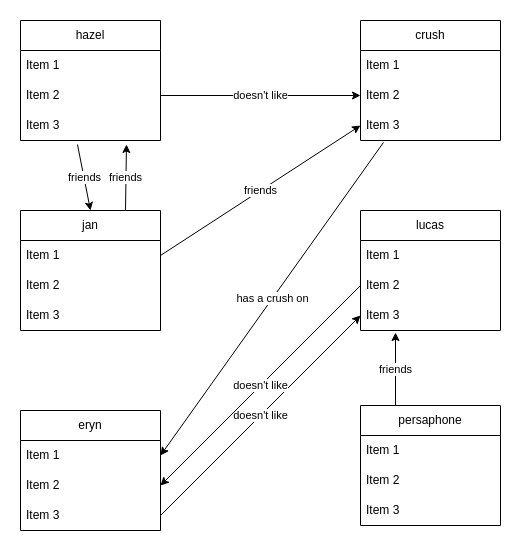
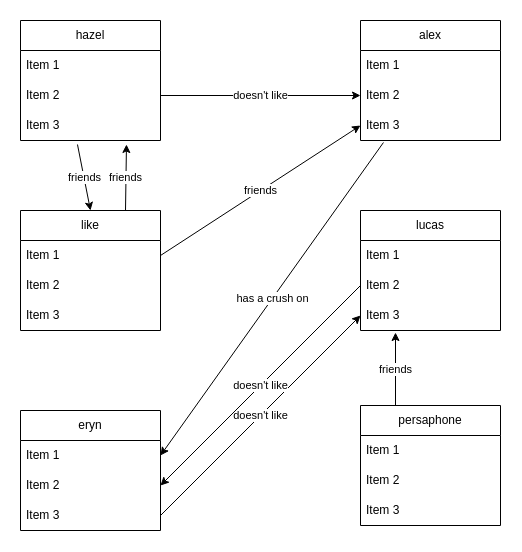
node "crush": label "crush" -> "alex"
node "jan": label "jan" -> "like"
